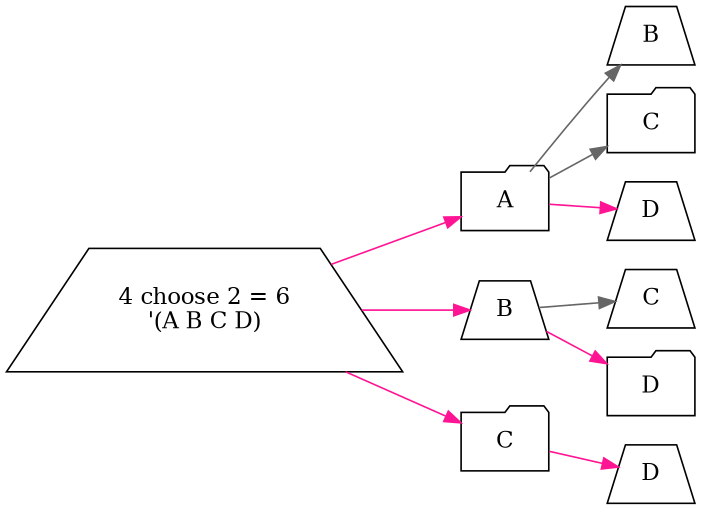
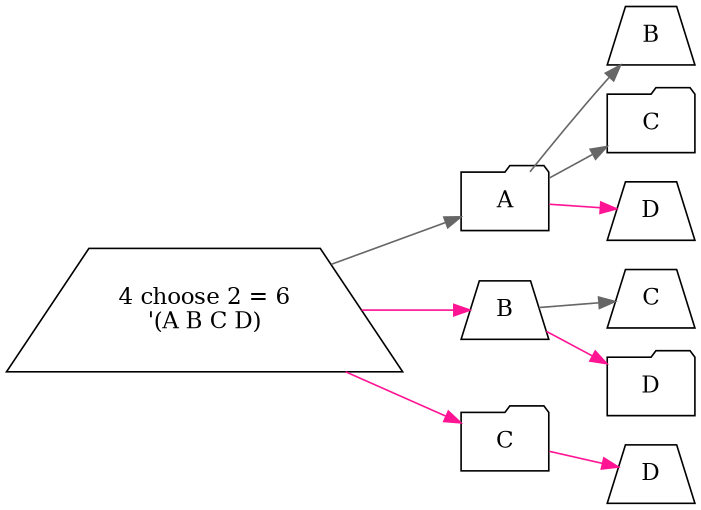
edge "4 choose 2 = 6 '(A B C D)" -> "A": color deeppink -> gray40
